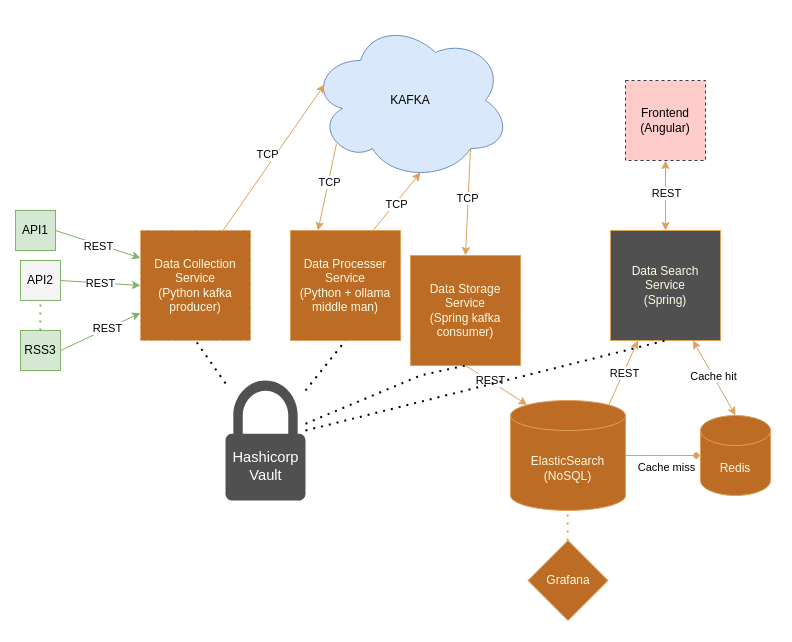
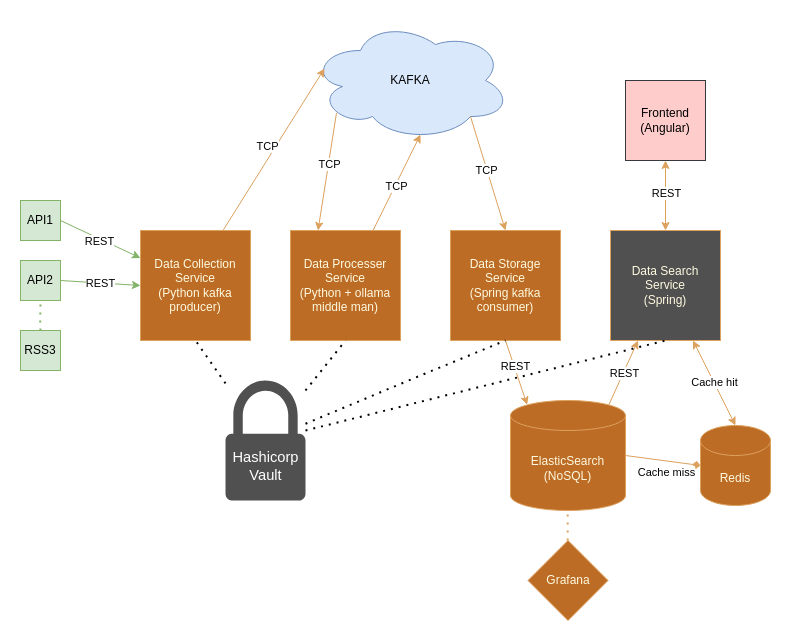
node "KAFKA": size 200x160 -> 200x120
node "Frontend (Angular)": style dashed -> solid
node "API1": moved (36, 231) -> (41, 221)
node "API2": fillcolor #f5f5f5 -> #d5e8d4
node "Data Collection Service (Python kafka producer)": style dashed -> solid
node "Data Storage Service (Spring kafka consumer)": moved (466, 311) -> (506, 286)
edge "RSS3" -> "Data Collection Service (Python kafka producer)": removed, label "REST"
node "Redis": moved (736, 456) -> (736, 466)
